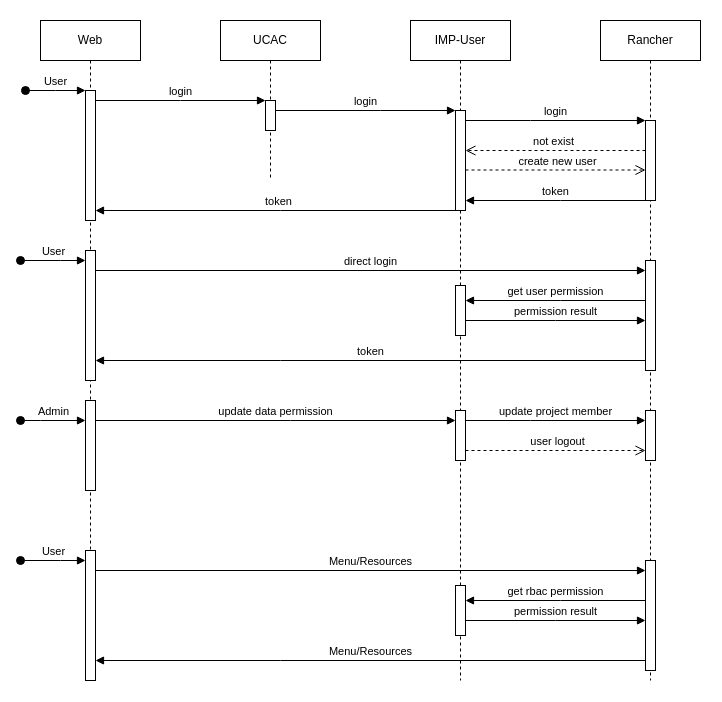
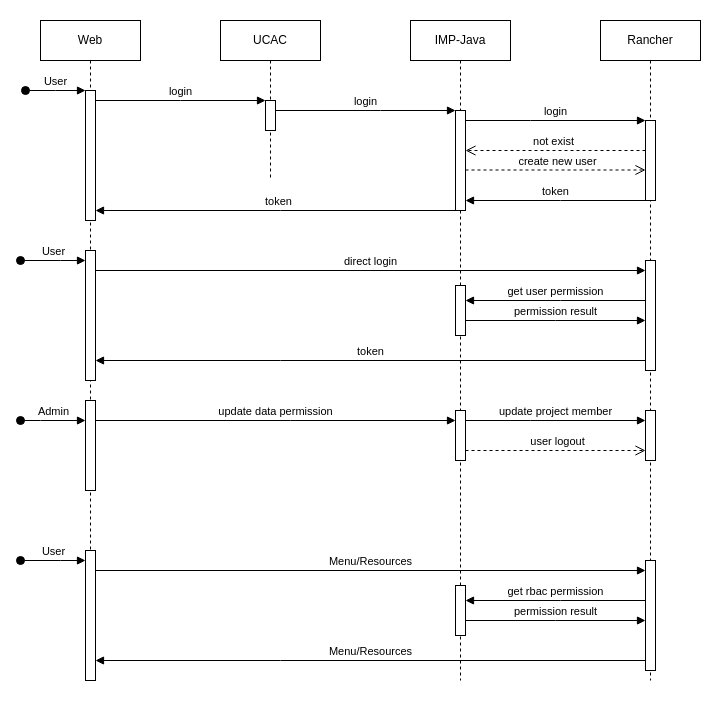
node "IMP-User": label "IMP-User" -> "IMP-Java"
